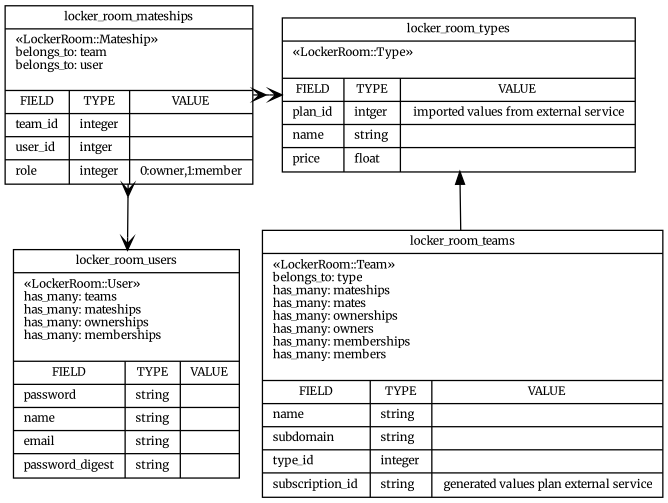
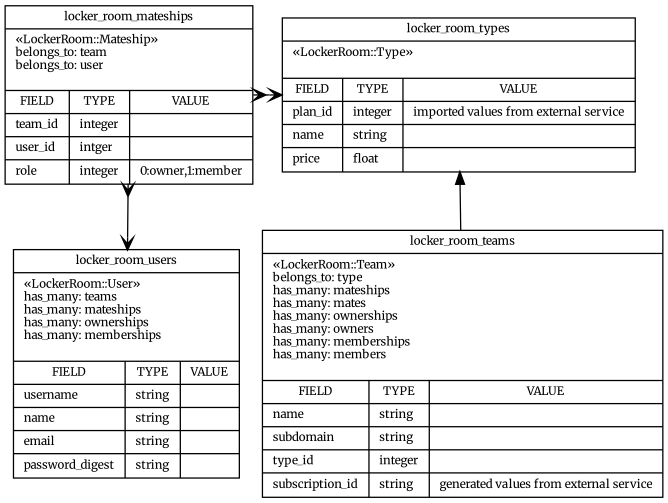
node "locker_room_types": text "intger" -> "integer"
node "locker_room_users": text "password" -> "username"
node "locker_room_teams": text "generated values plan external service" -> "generated values from external service"
